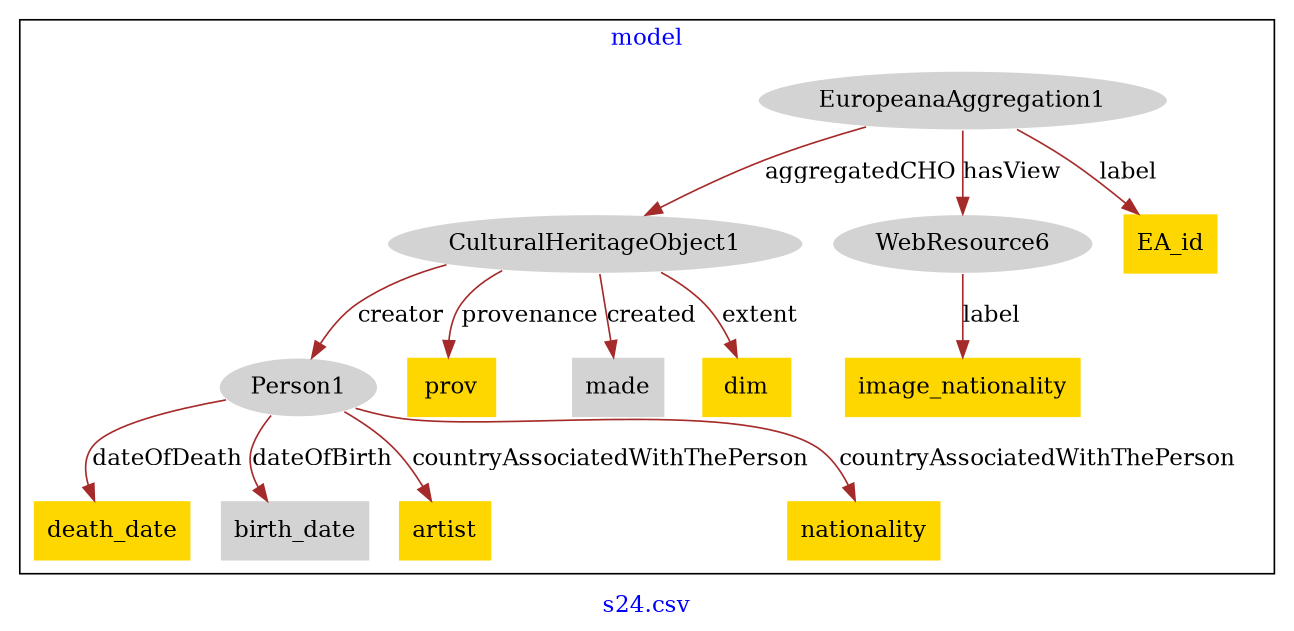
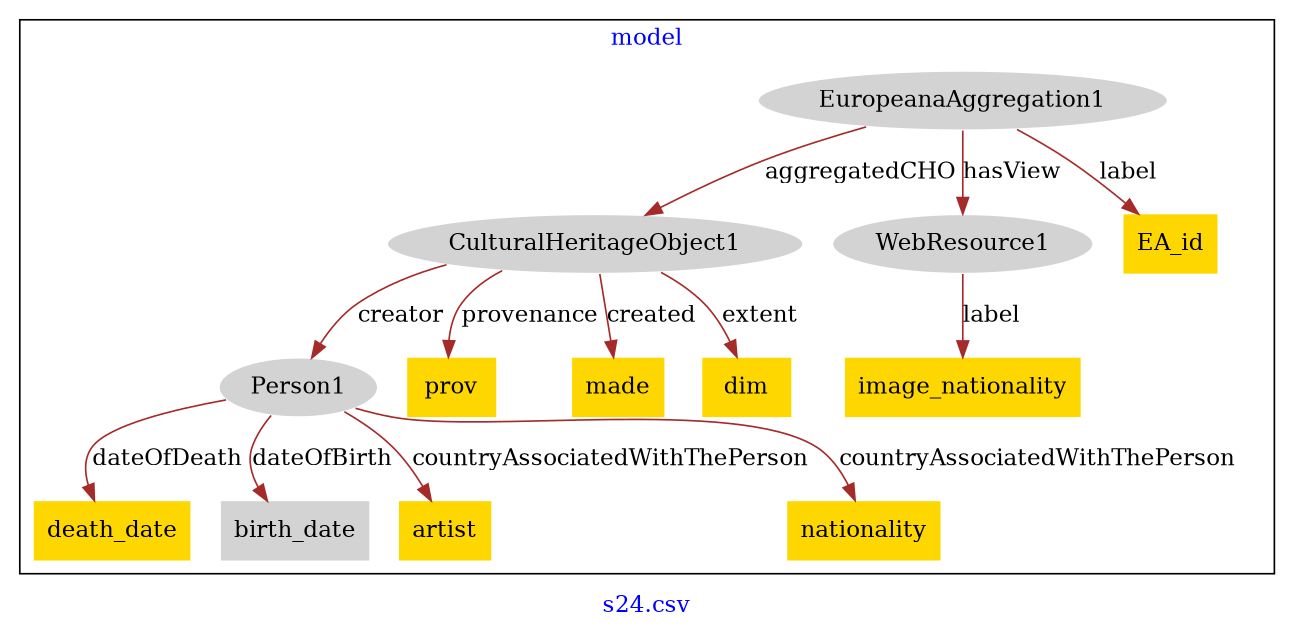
node "WebResource6": label "WebResource6" -> "WebResource1"
node "made": fillcolor lightgray -> gold
